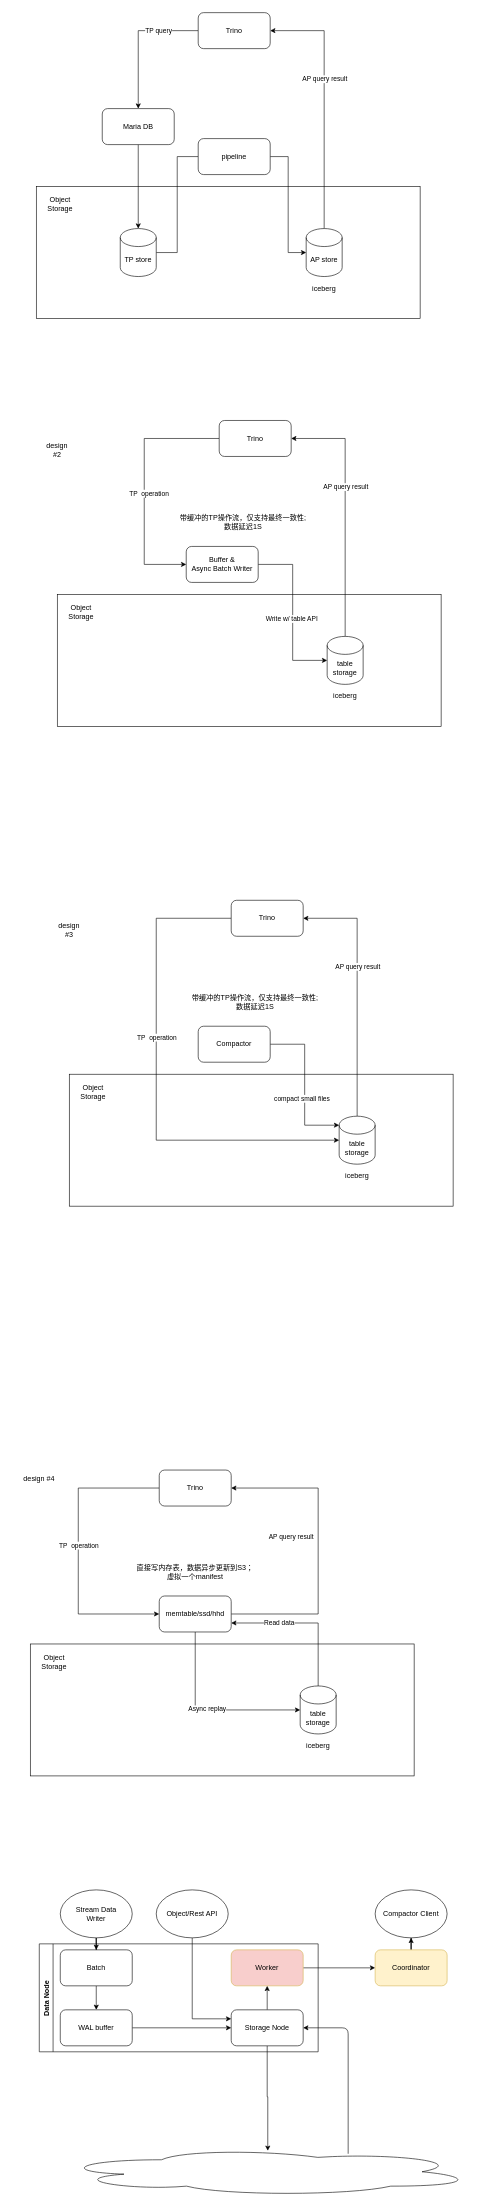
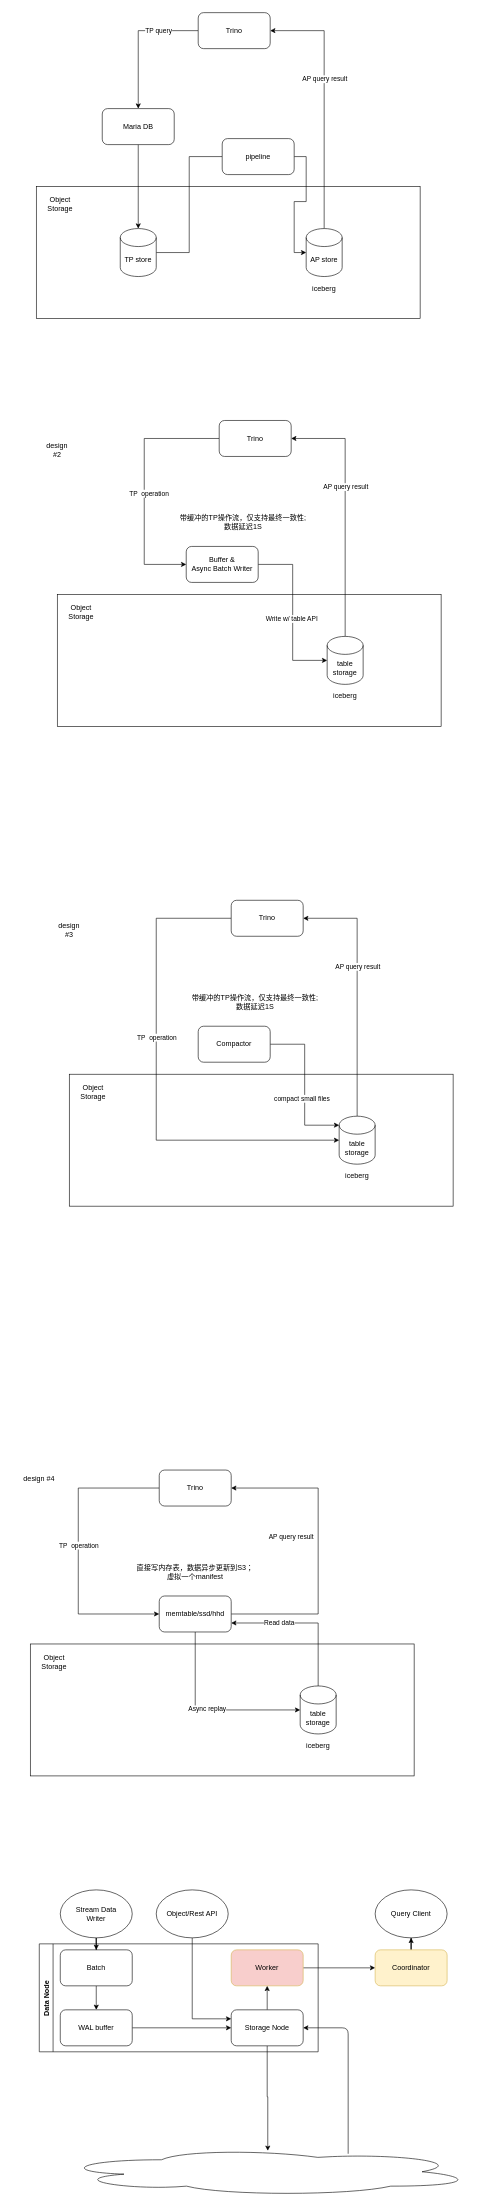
node "pipeline": moved (234, 156) -> (258, 156)
node "Compactor Client": label "Compactor Client" -> "Query Client"
